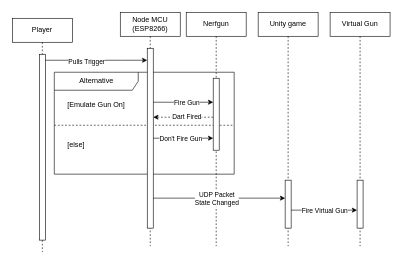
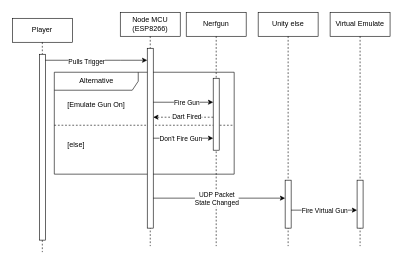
node "Unity game": label "Unity game" -> "Unity else"
node "Virtual Gun": label "Virtual Gun" -> "Virtual Emulate"
